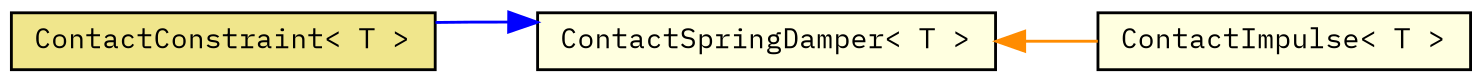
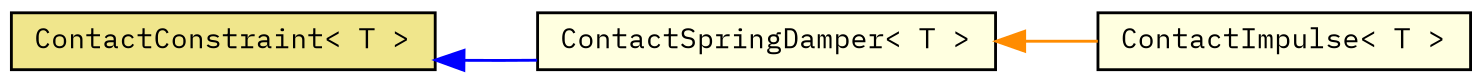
edge "ContactConstraint< T >" -> "ContactSpringDamper< T >": reversed
